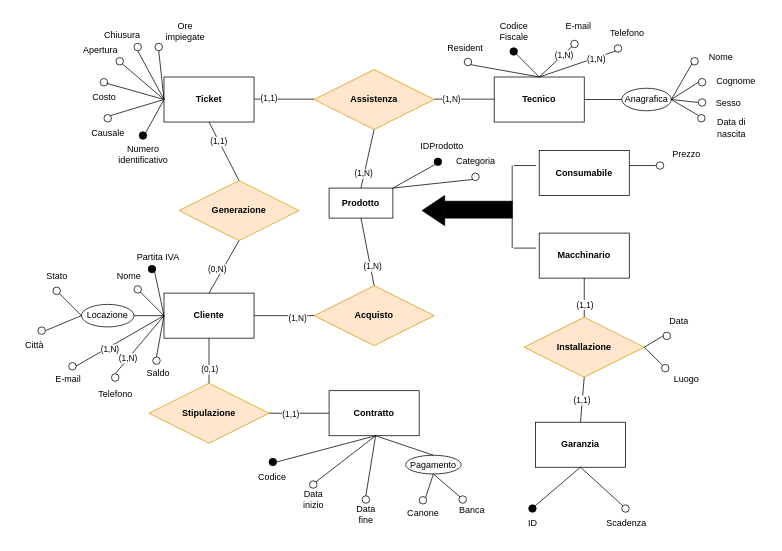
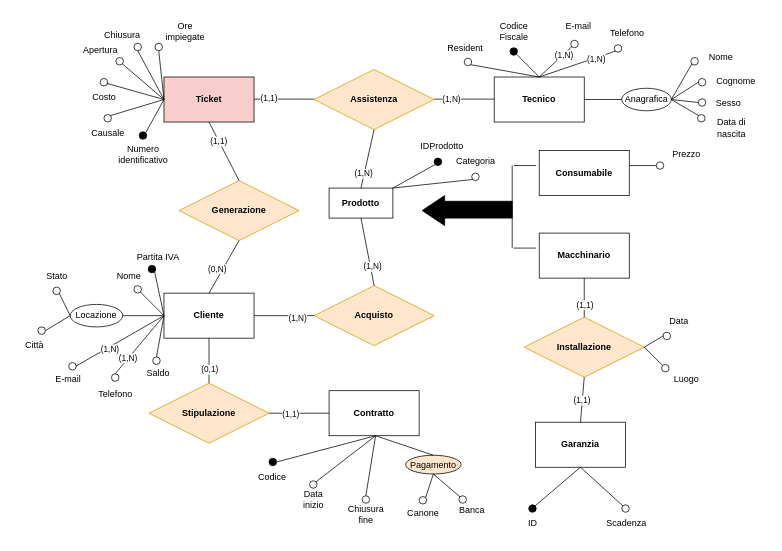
node "Ticket": fillcolor #ffffff -> #f8cecc
node "Locazione": moved (108, 315) -> (96, 315)
node "Pagamento": fillcolor #ffffff -> #ffe6cc
node "Data fine": label "Data fine" -> "Chiusura fine"
